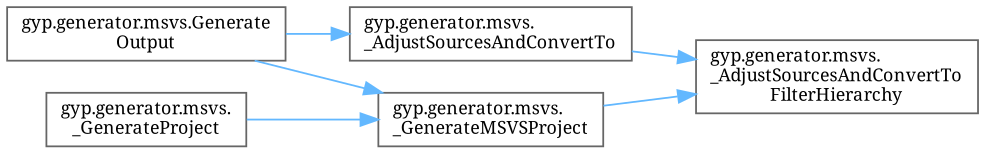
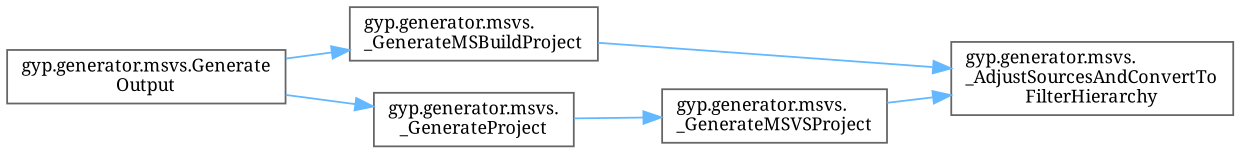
node "gyp.generator.msvs. _AdjustSourcesAndConvertTo": label "gyp.generator.msvs. _AdjustSourcesAndConvertTo" -> "gyp.generator.msvs. _GenerateMSBuildProject"
edge "gyp.generator.msvs.Generate Output" -> "gyp.generator.msvs. _GenerateMSVSProject": now "gyp.generator.msvs.Generate Output" -> "gyp.generator.msvs. _GenerateProject"
